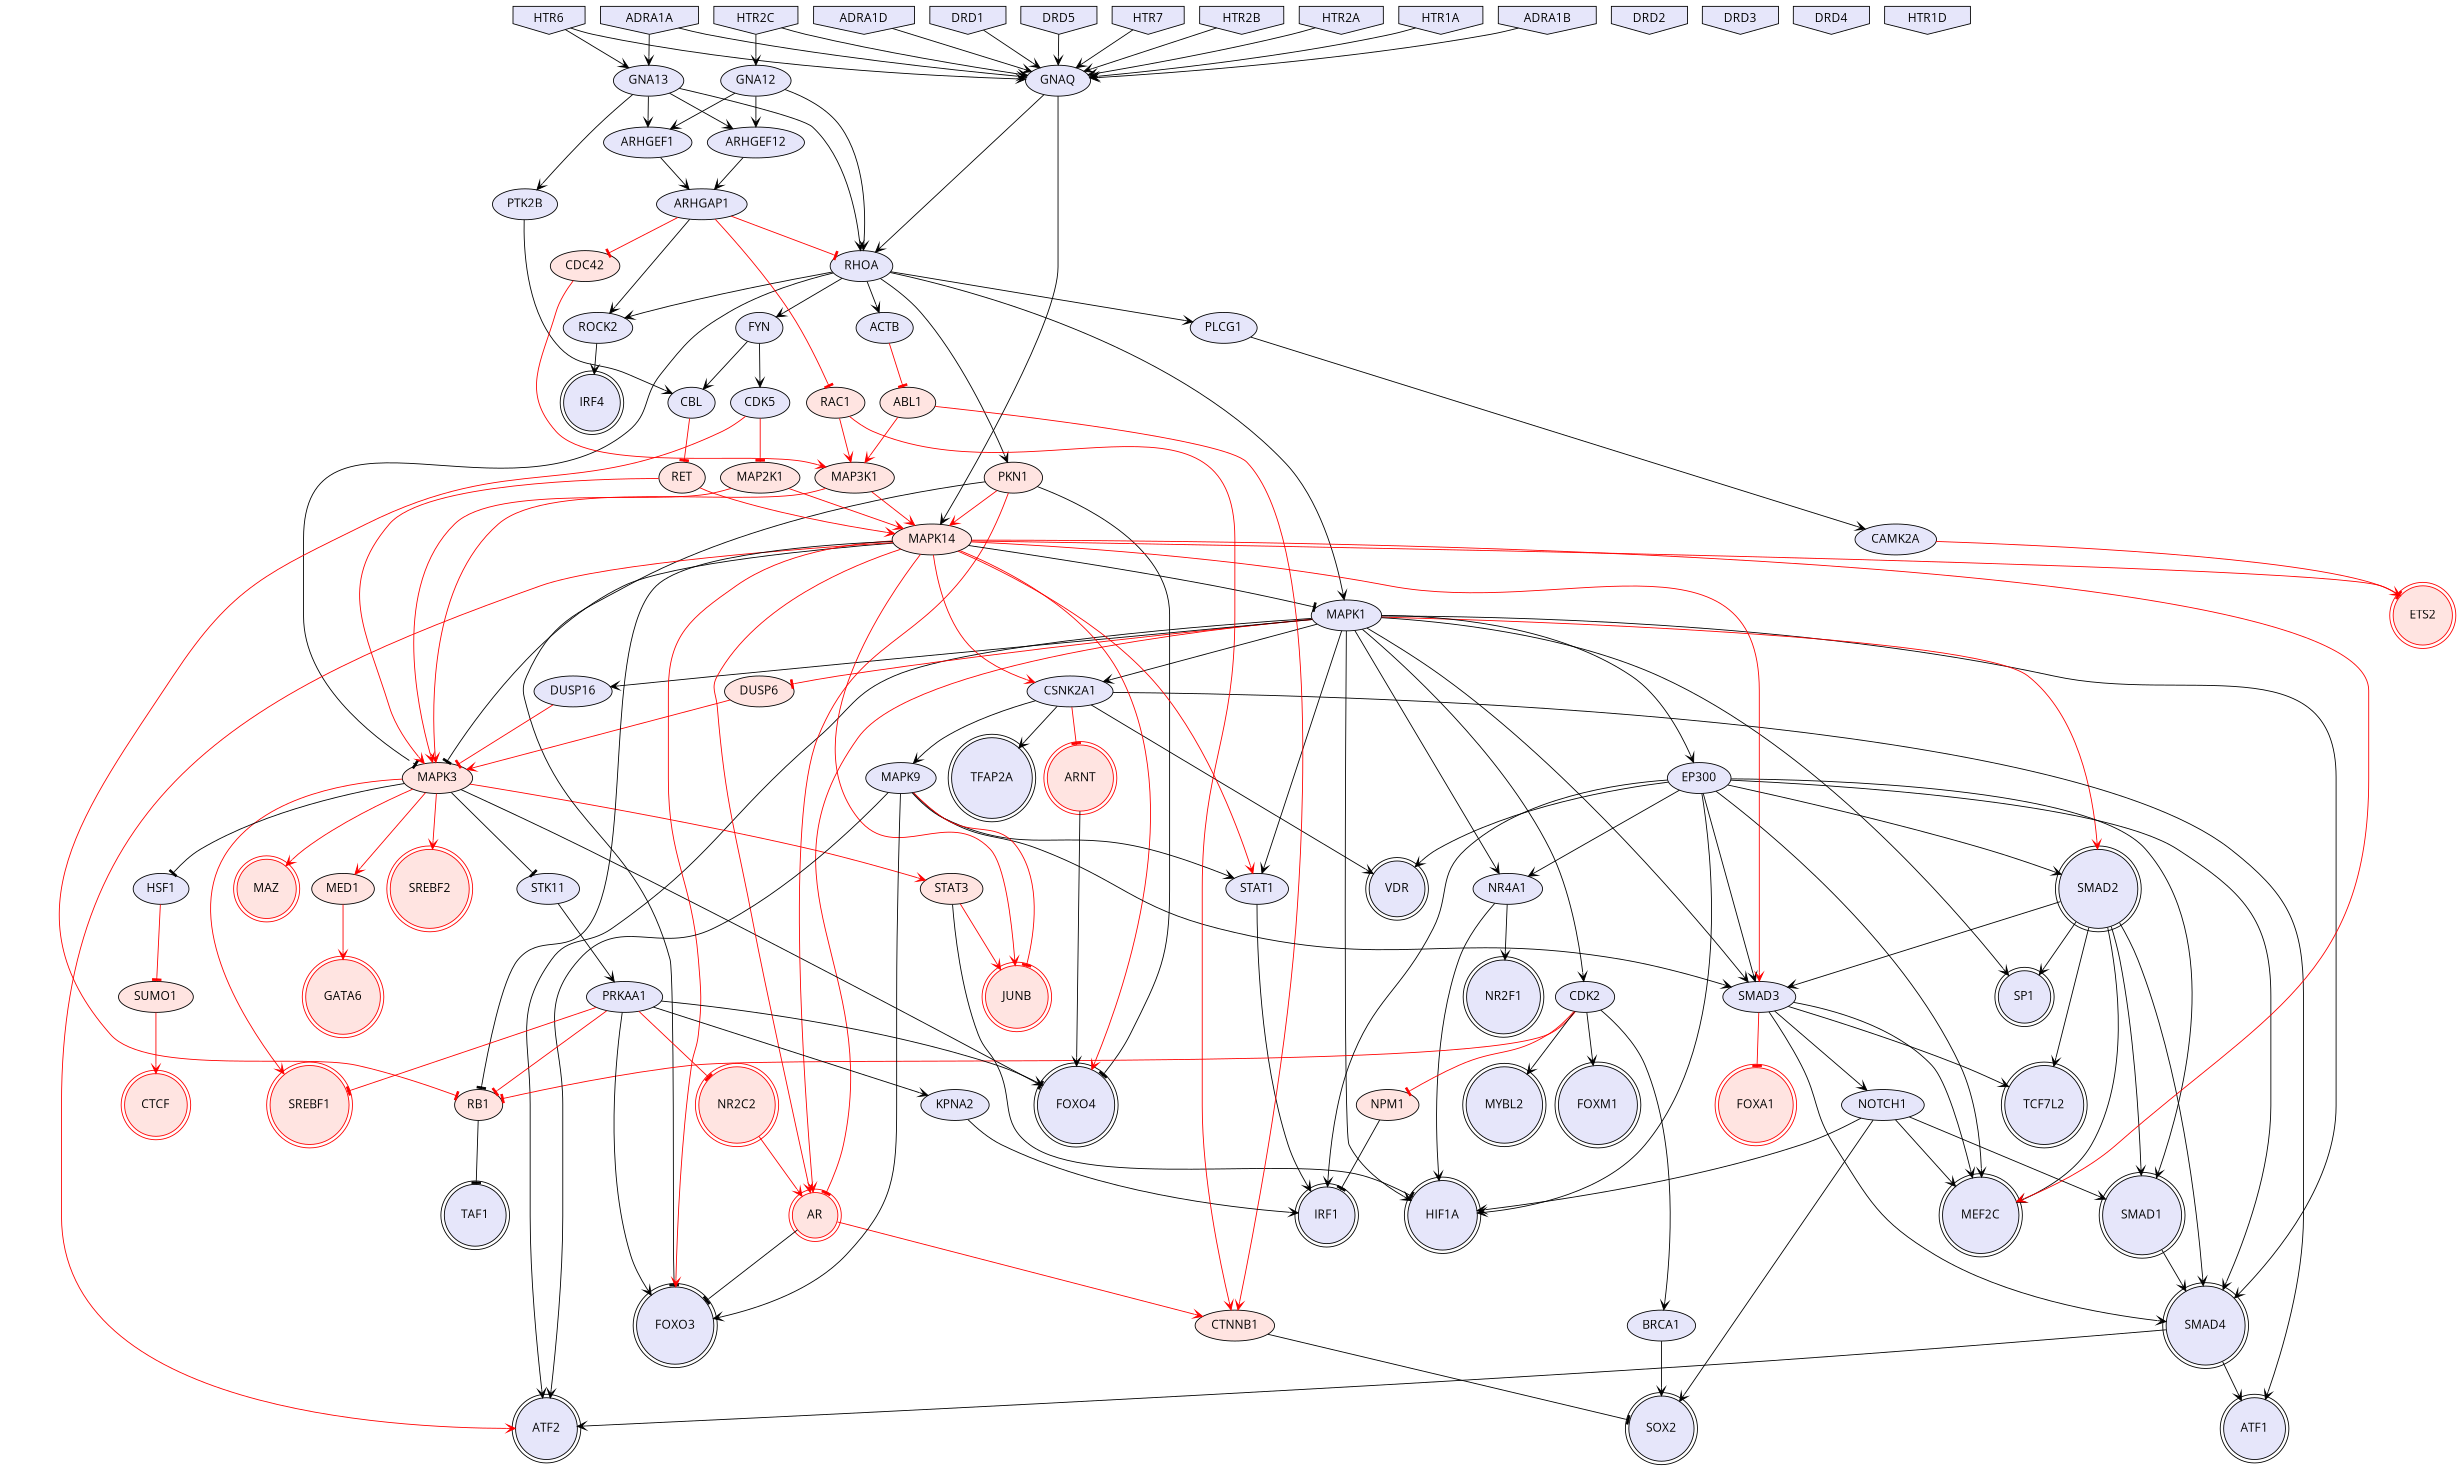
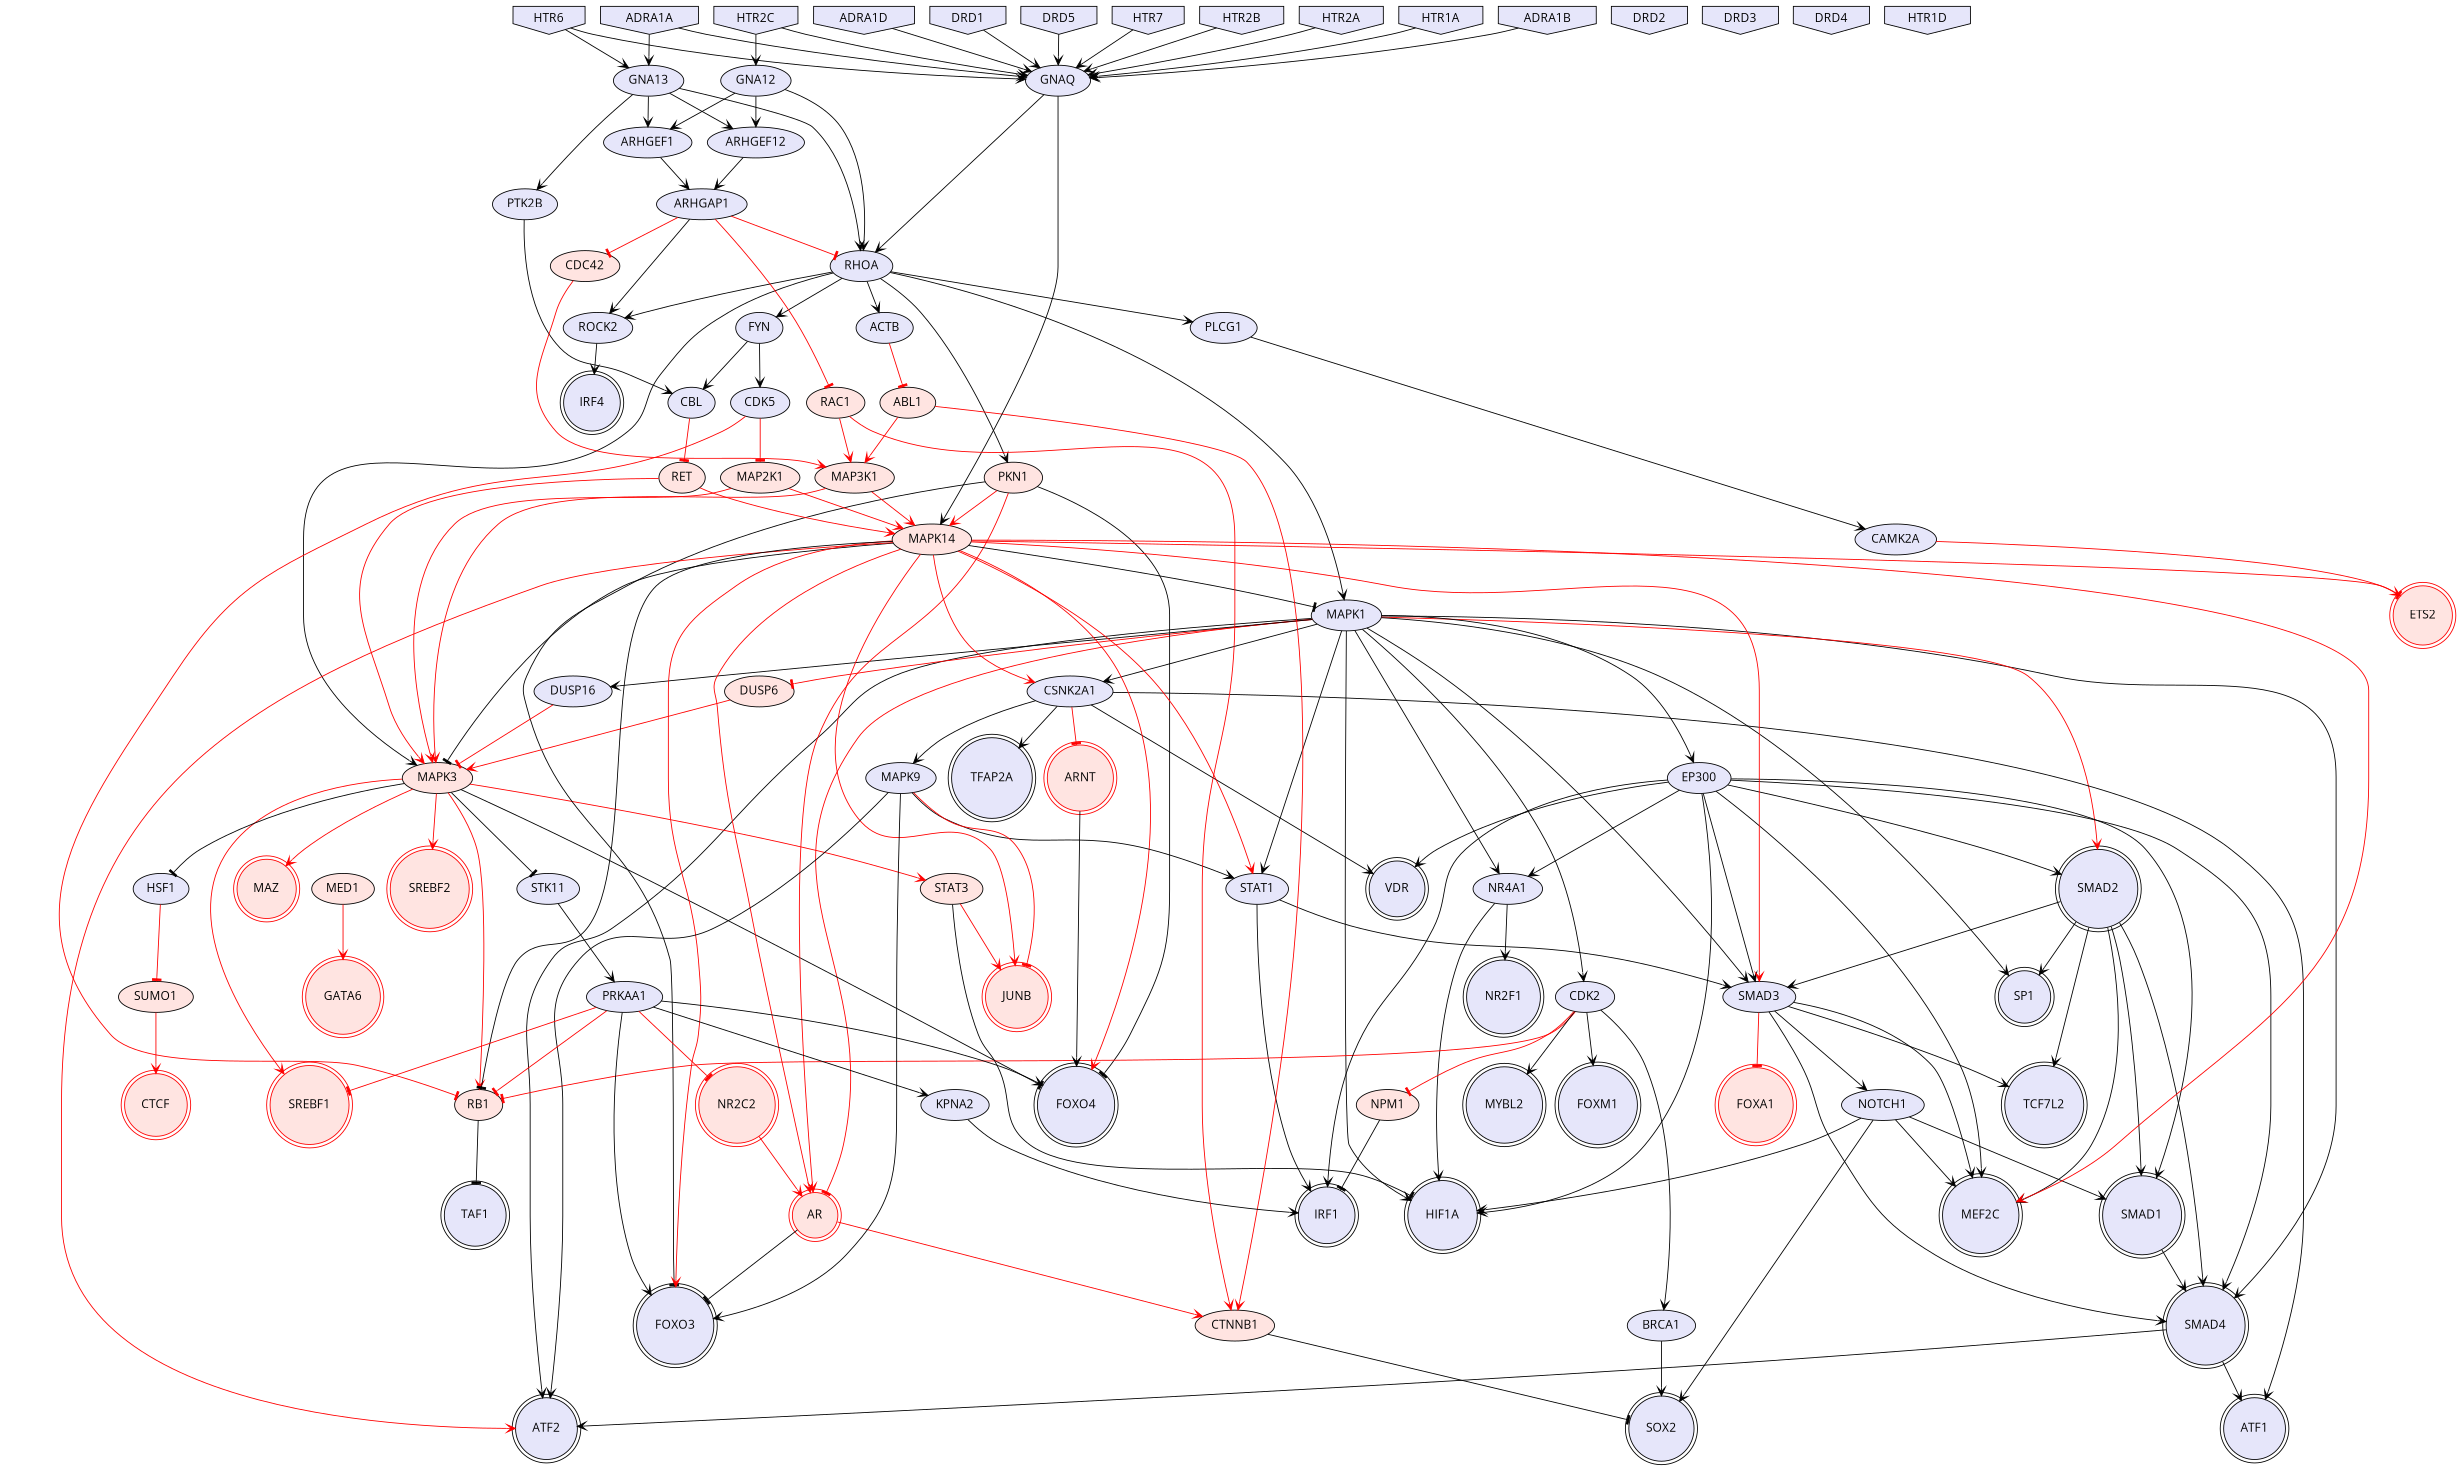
edge "RHOA" -> "MAPK3": arrowhead tee -> vee
edge "MAPK3" -> "MED1": now "MAPK3" -> "RB1"
edge "MAPK9" -> "SMAD3": now "STAT1" -> "SMAD3"
